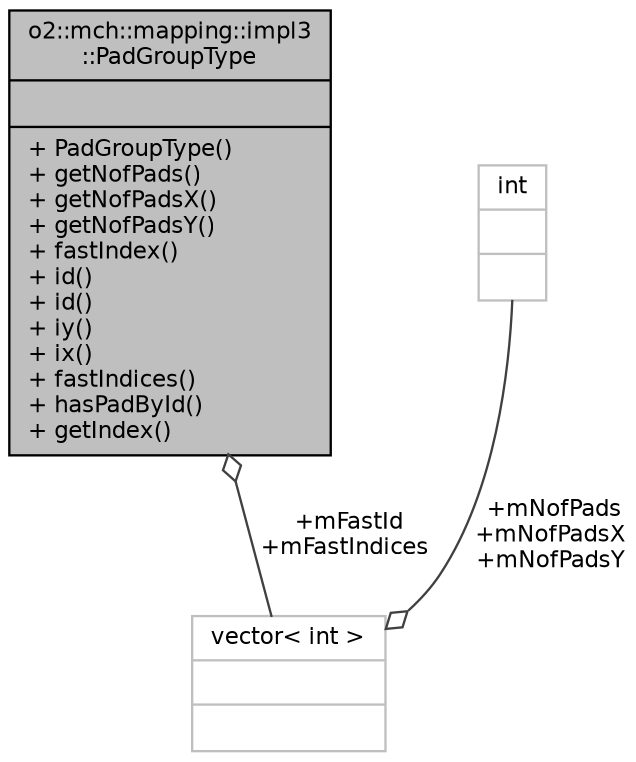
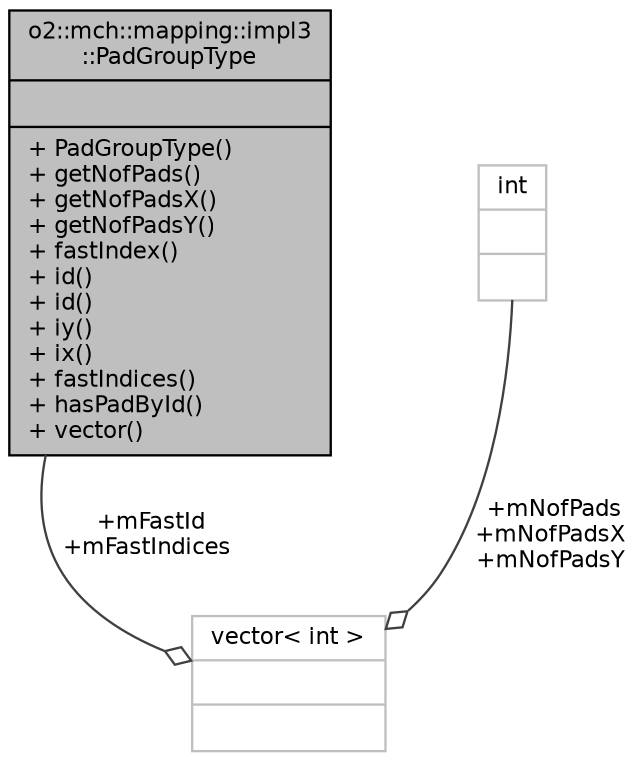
node "o2::mch::mapping::impl3": text "+ getIndex()" -> "+ vector()"
edge "vector< int >" -> "o2::mch::mapping::impl3": reversed
